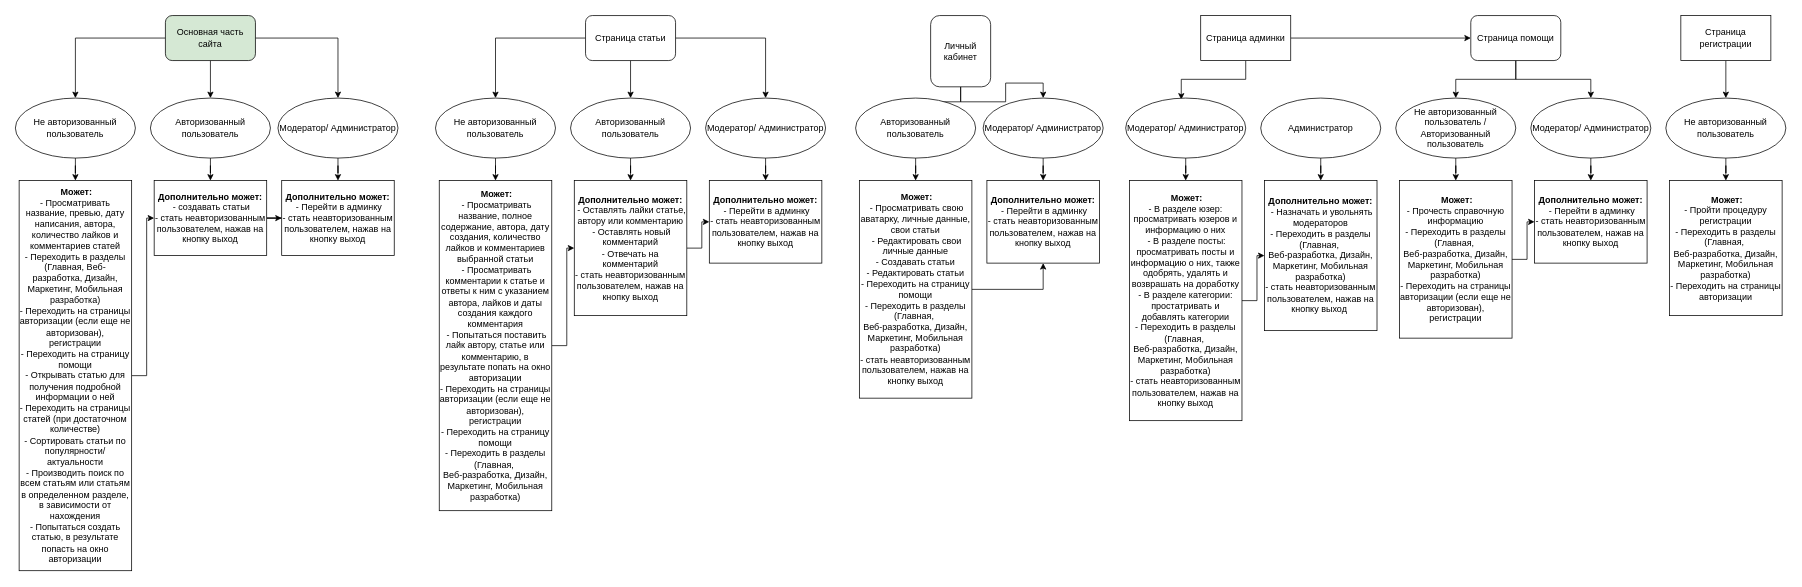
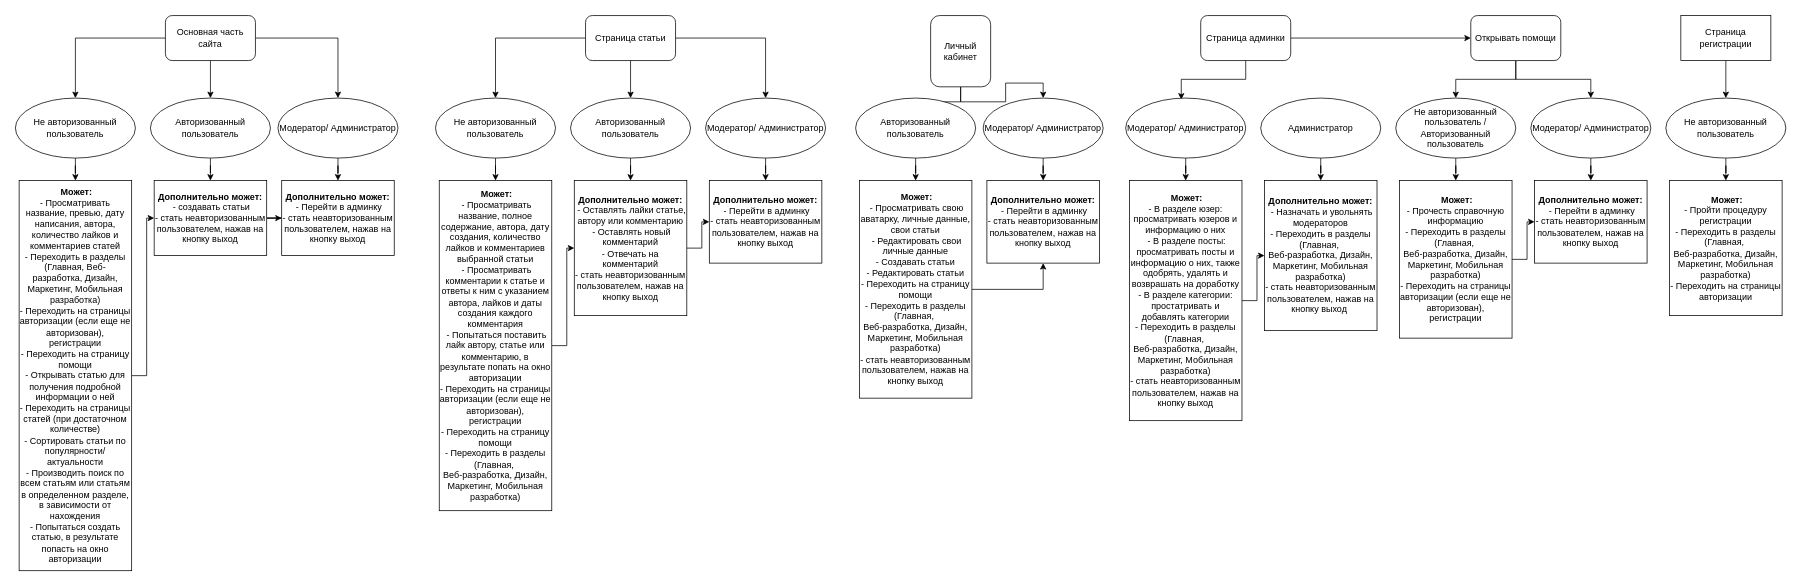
node "Основная часть сайта": fillcolor #d5e8d4 -> #ffffff
node "Страница админки": shape rectangle -> rounded rectangle
node "Страница помощи": label "Страница помощи" -> "Открывать помощи"
